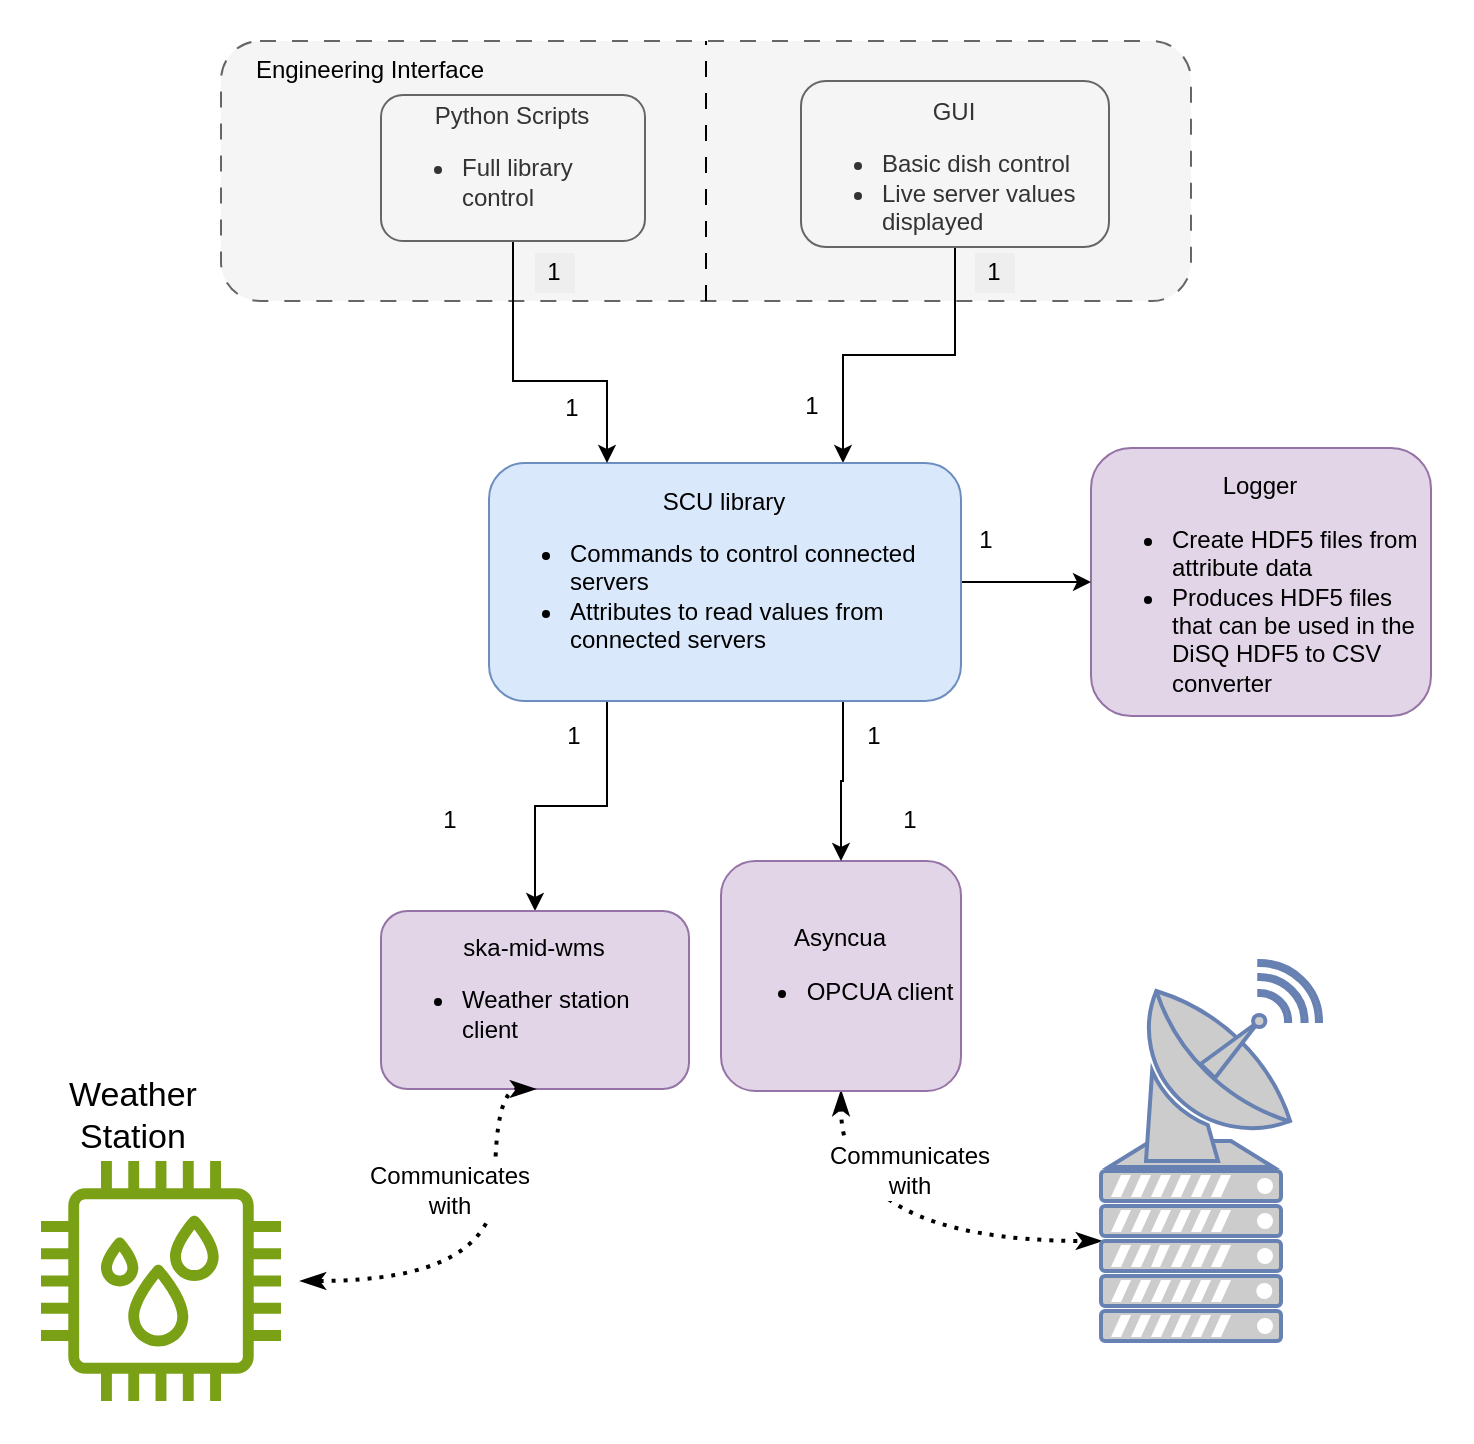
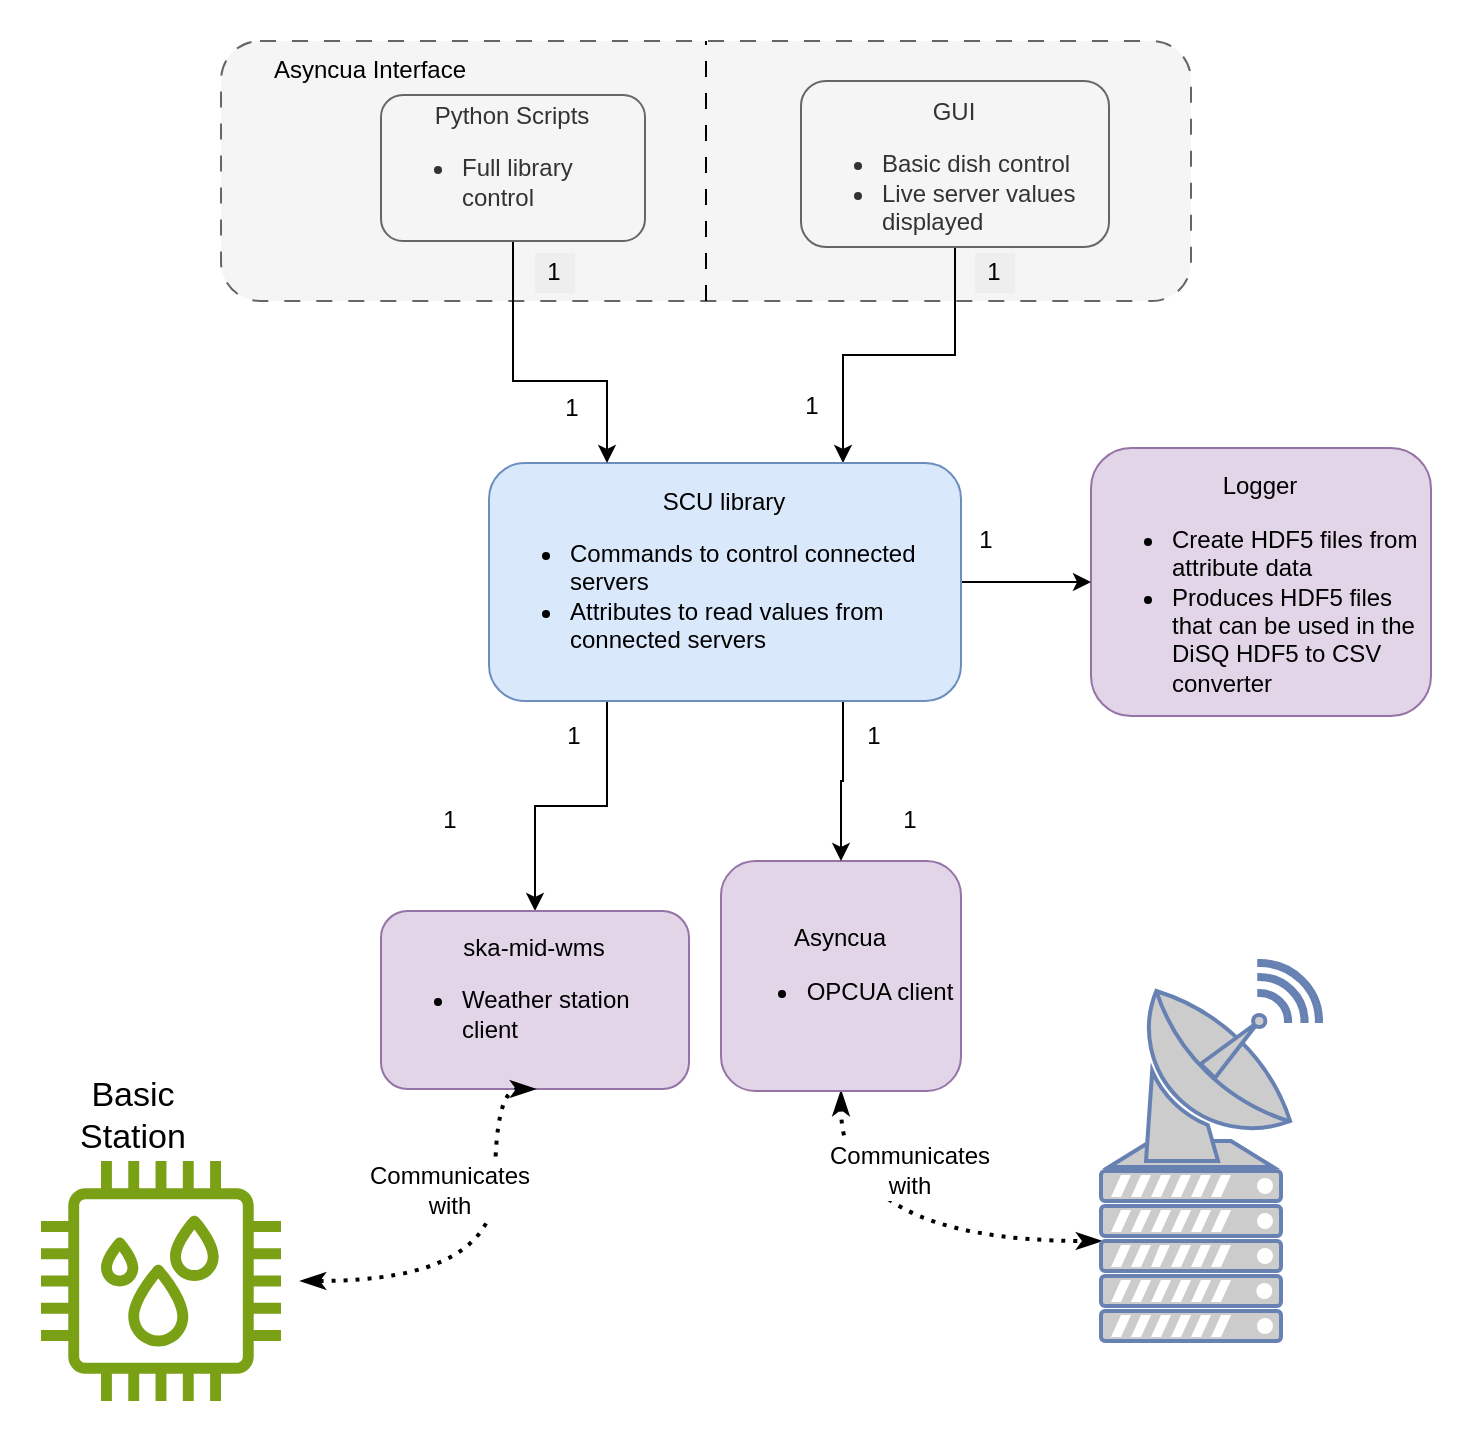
node "Engineering Interface": label "Engineering Interface" -> "Asyncua Interface"
node "Weather Station": label "Weather Station" -> "Basic Station"
